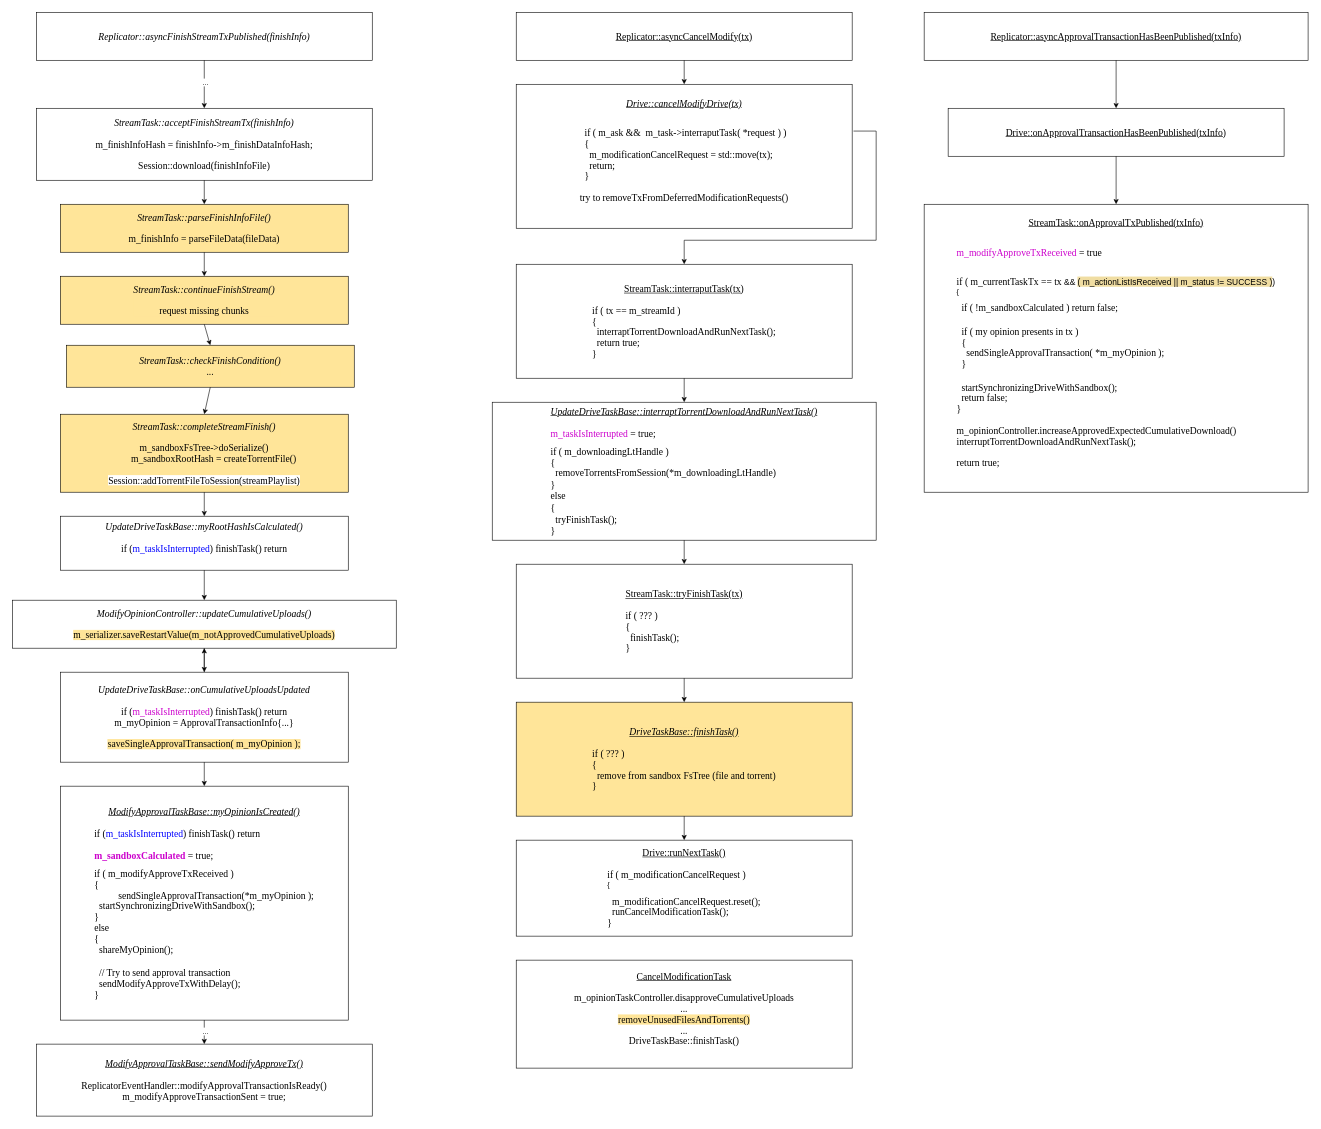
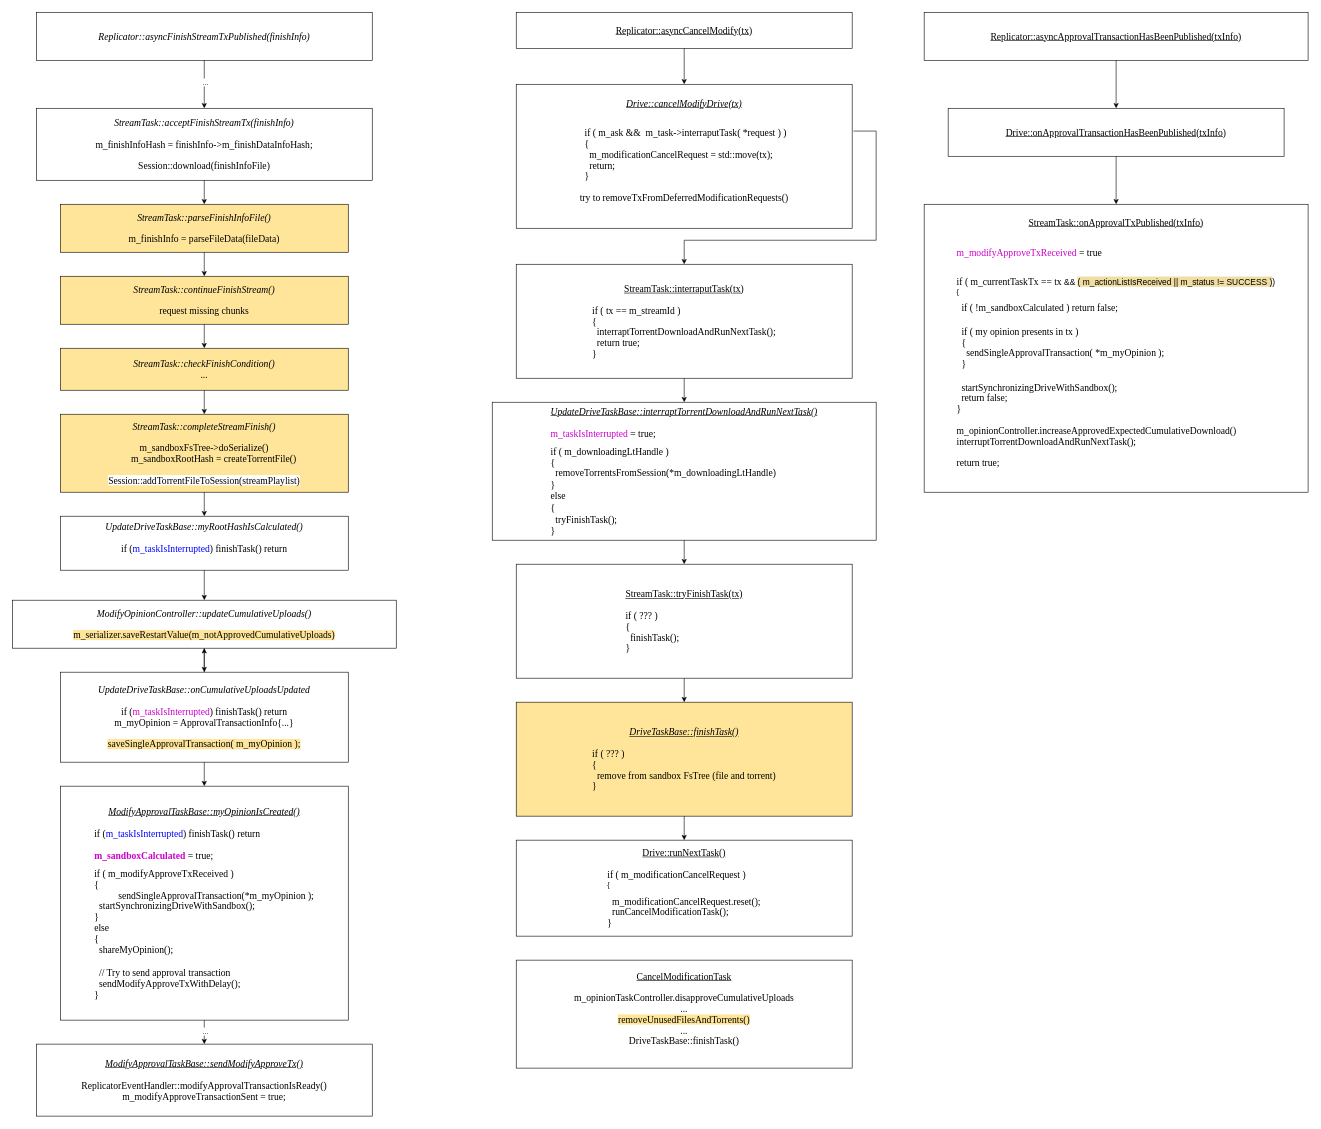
node "Replicator::asyncCancelModify(tx)": size 336x48 -> 336x36
node "StreamTask::checkFinishCondition() ...": moved (210, 366) -> (204, 369)
